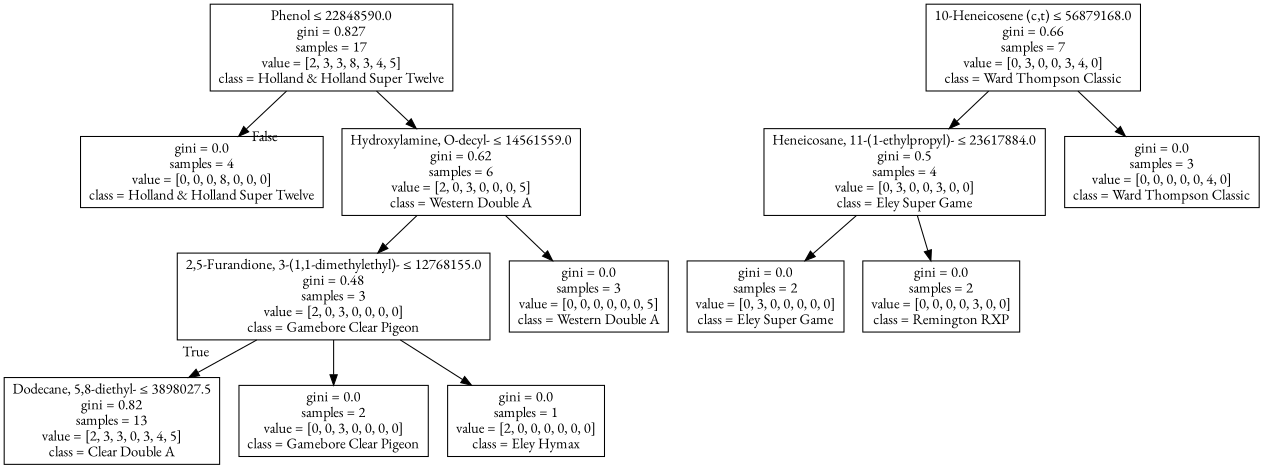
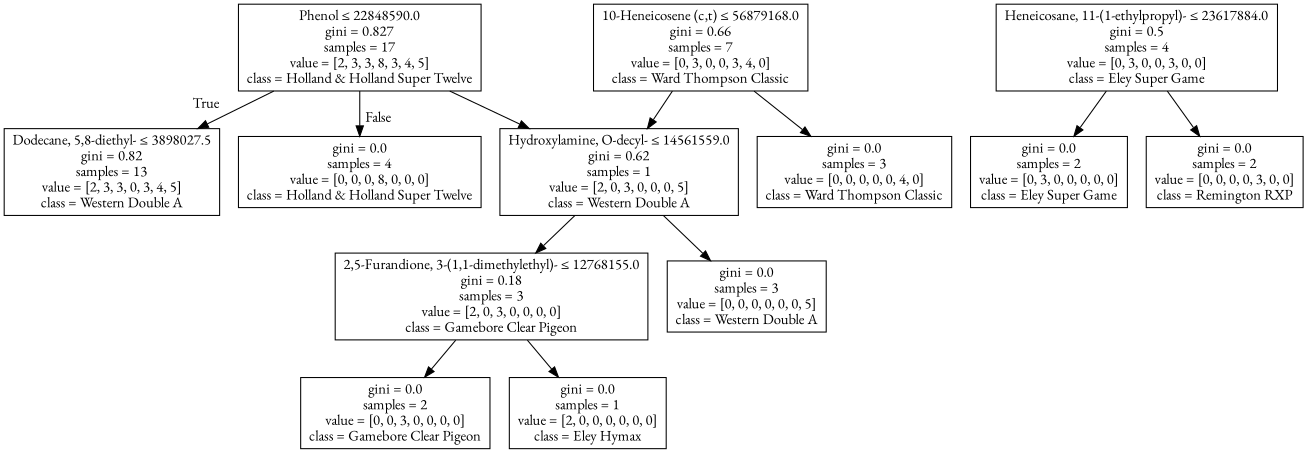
edge "10-Heneicosene (c,t) ≤ 56879168.0" -> "Heneicosane, 11-(1-ethylpropyl)- ≤ 23617884.0": now "10-Heneicosene (c,t) ≤ 56879168.0" -> "Hydroxylamine, O-decyl- ≤ 14561559.0"
node "Hydroxylamine, O-decyl- ≤ 14561559.0": text "samples = 6" -> "samples = 1"
node "2,5-Furandione, 3-(1,1-dimethylethyl)- ≤ 12768155.0": text "gini = 0.48" -> "gini = 0.18"
edge "2,5-Furandione, 3-(1,1-dimethylethyl)- ≤ 12768155.0" -> "Dodecane, 5,8-diethyl- ≤ 3898027.5": now "Phenol ≤ 22848590.0" -> "Dodecane, 5,8-diethyl- ≤ 3898027.5"
node "Dodecane, 5,8-diethyl- ≤ 3898027.5": text "class = Clear Double A" -> "class = Western Double A"
